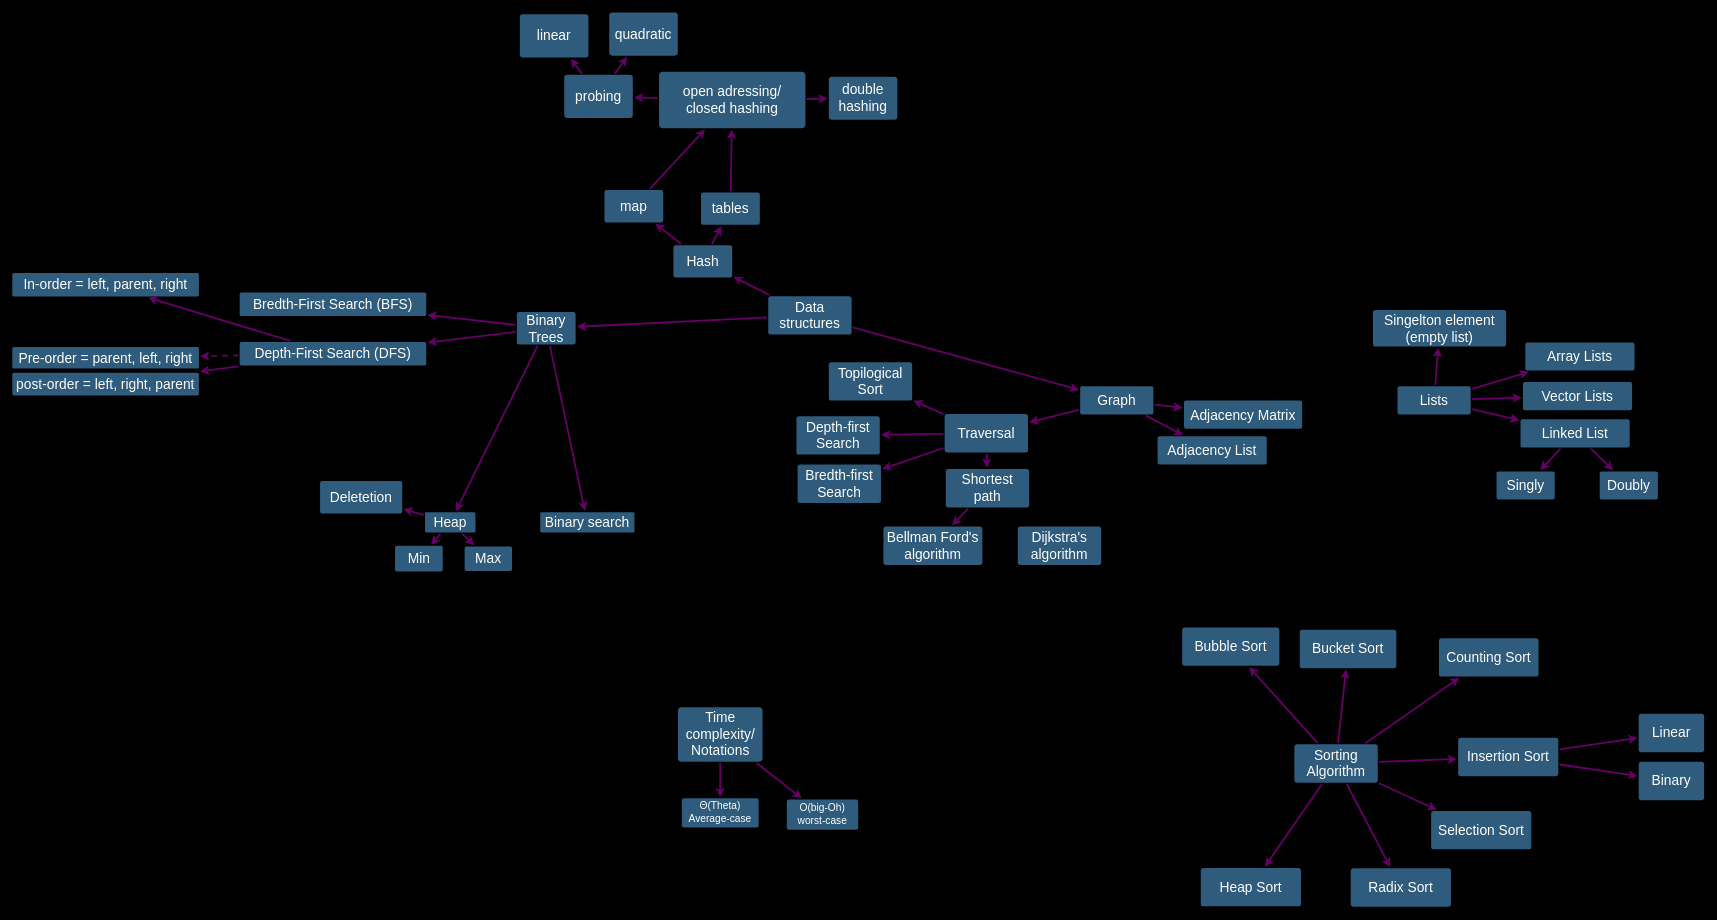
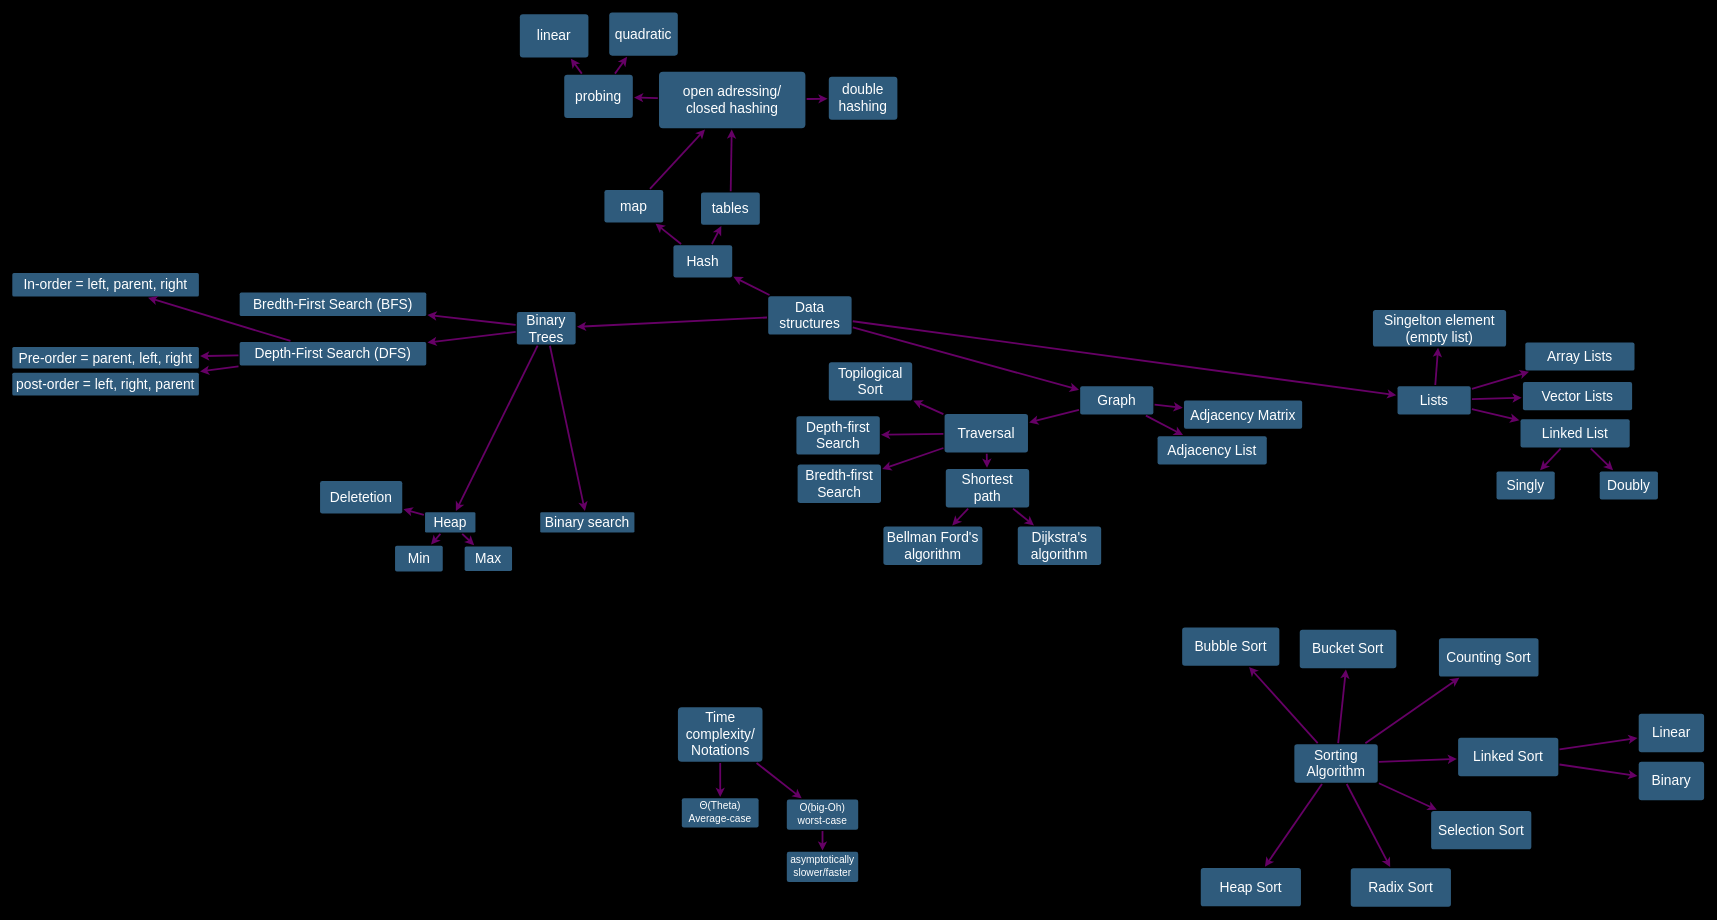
edge "Depth-First Search (DFS)" -> "Pre-order = parent, left, right": style dashed -> solid
edge "Data structures" -> "Lists": added
edge "Shortest path" -> "Dijkstra's algorithm": added
node "Insertion Sort": label "Insertion Sort" -> "Linked Sort"
edge "O(big-Oh) worst-case" -> "asymptotically slower/faster": added
node "asymptotically slower/faster": added
